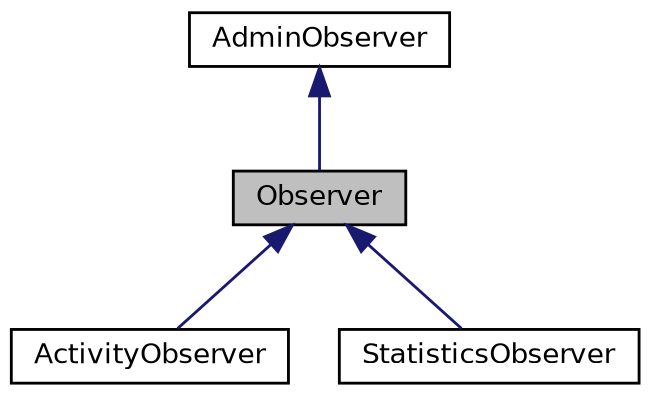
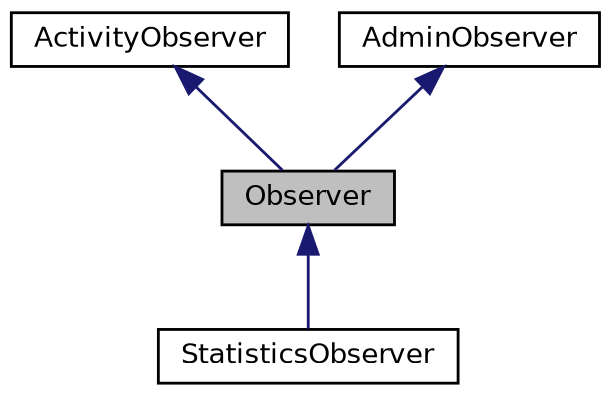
edge "ActivityObserver" -> "Observer": reversed
